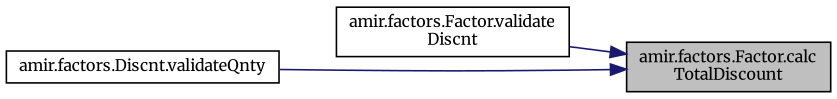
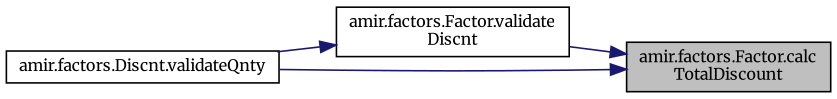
edge "amir.factors.Discnt.validateQnty" -> "amir.factors.Factor.validate Discnt": added
